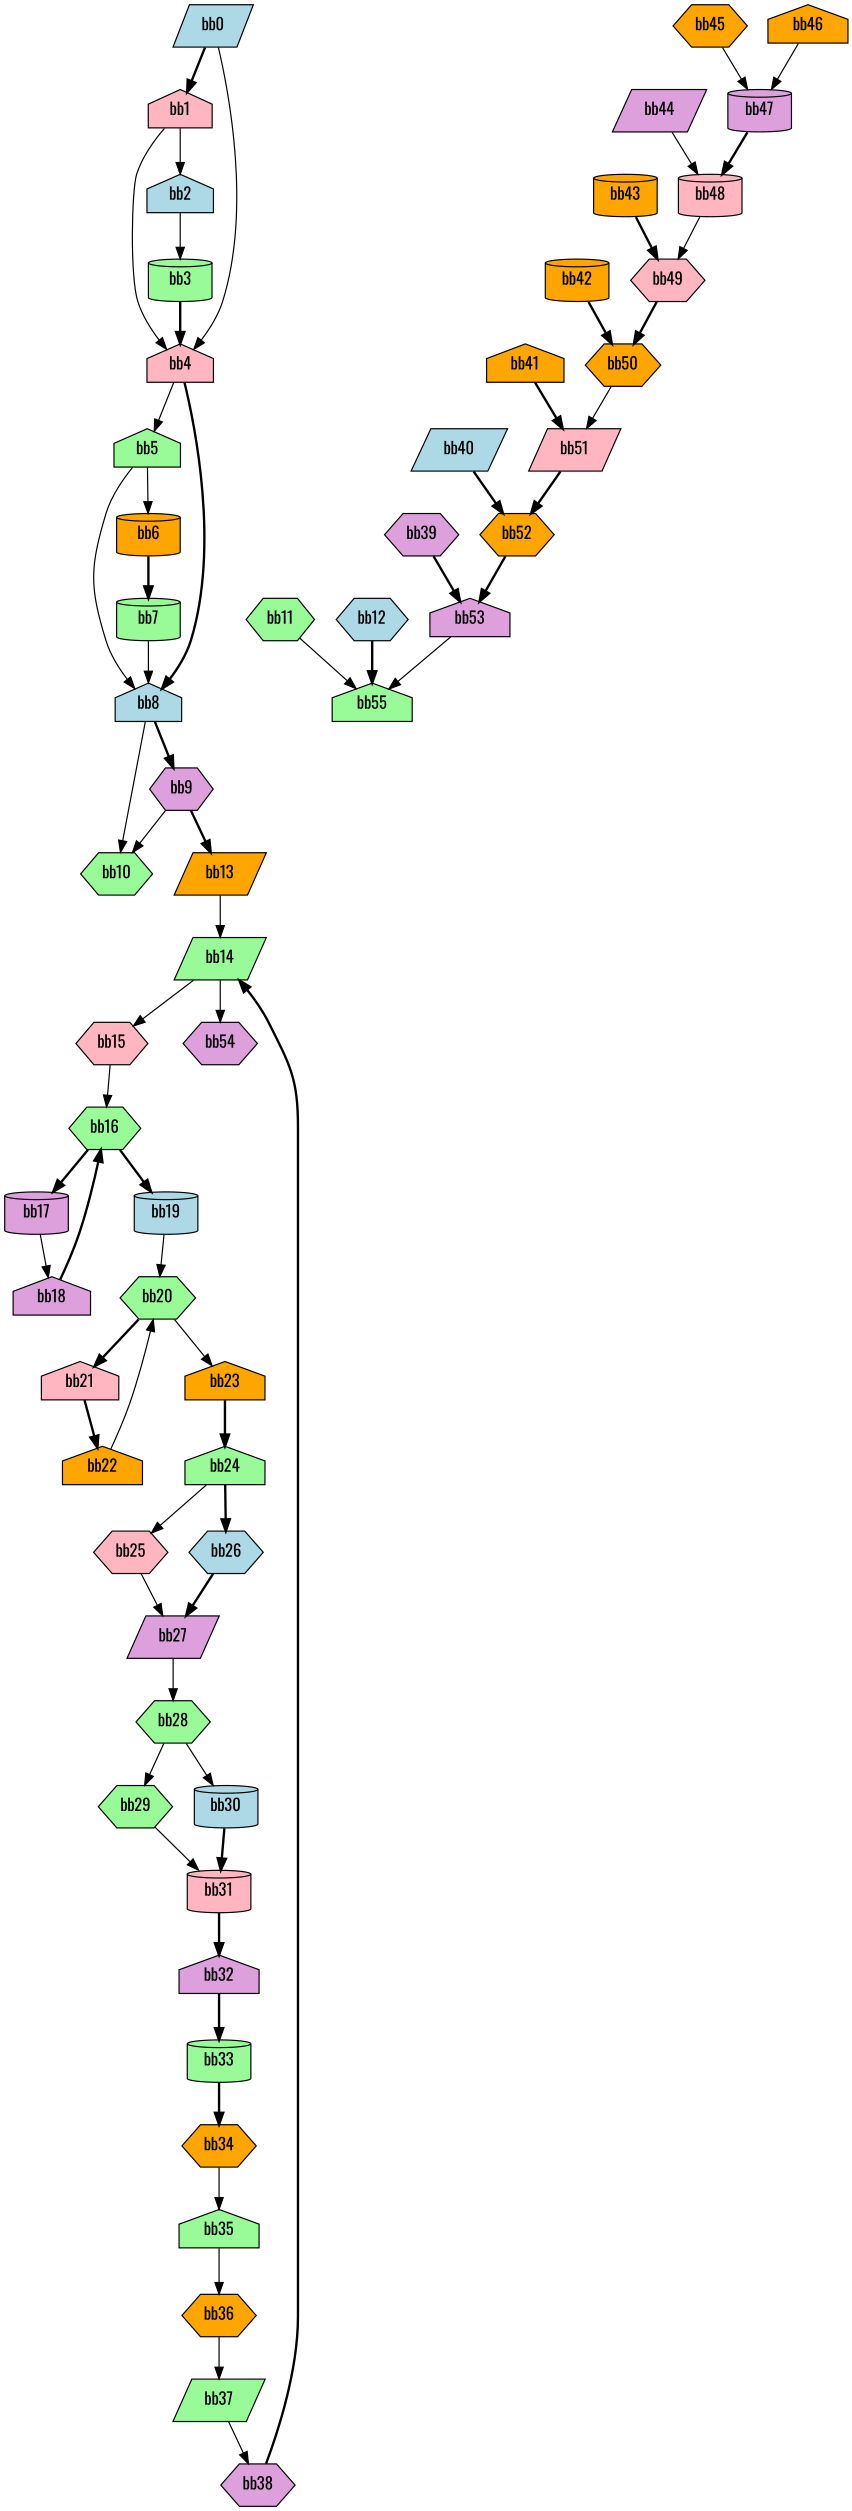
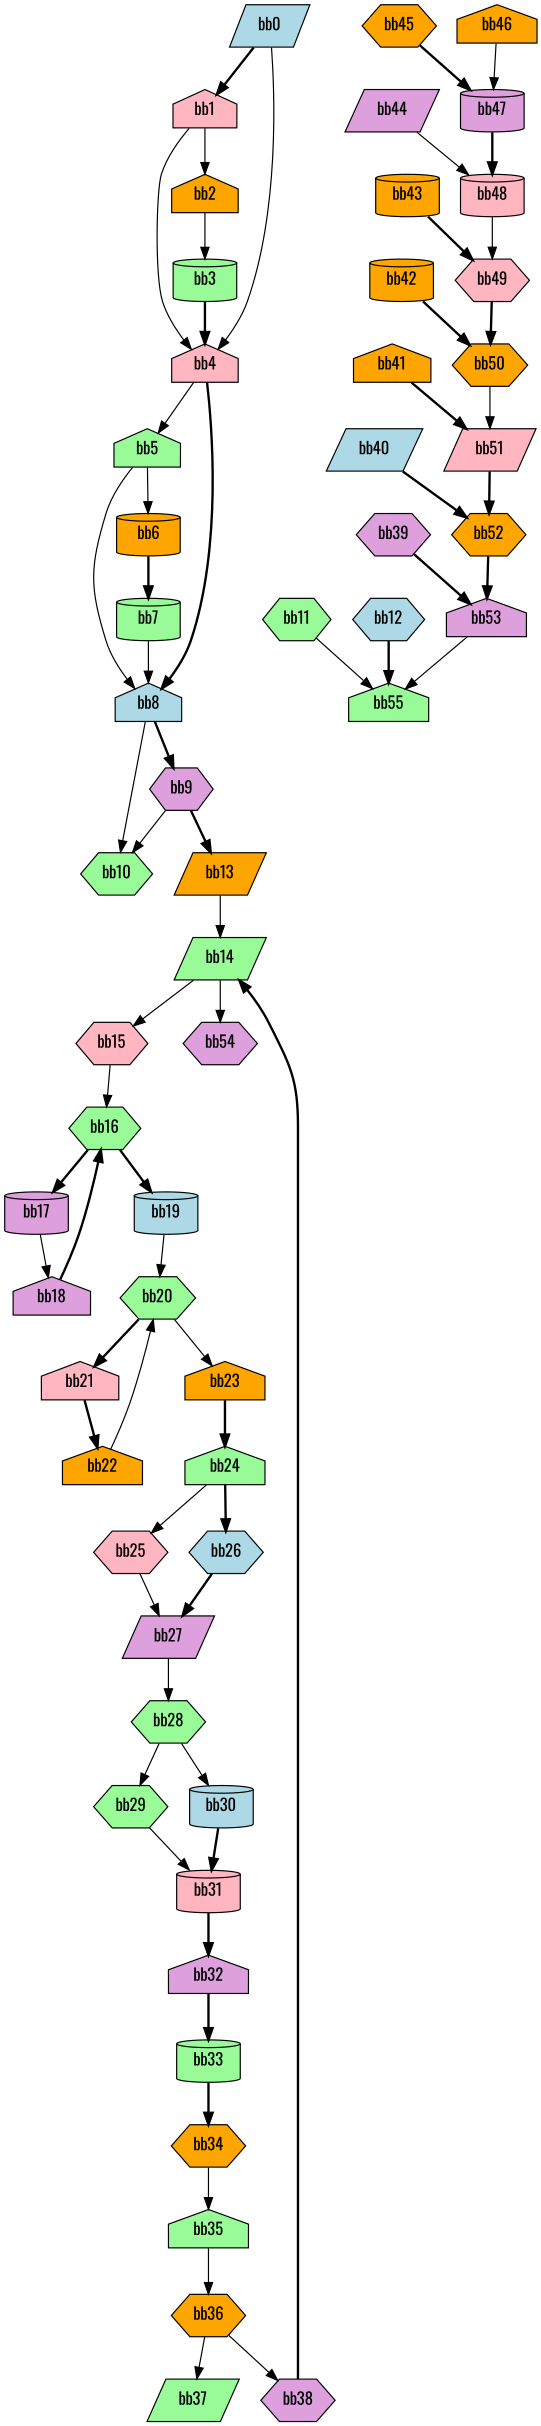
edge "bb45" -> "bb47": style solid -> bold
node "bb2": fillcolor lightblue -> orange
edge "bb37" -> "bb38": now "bb36" -> "bb38"
